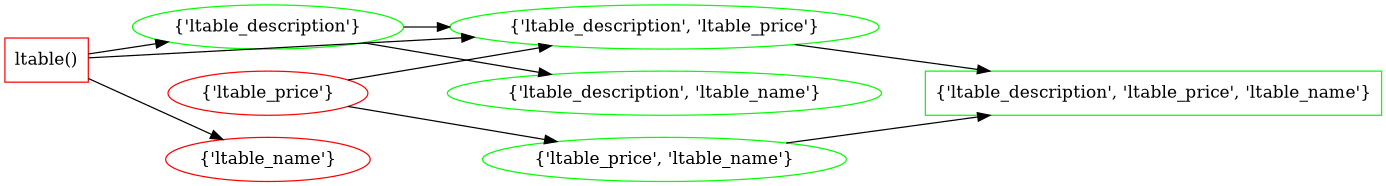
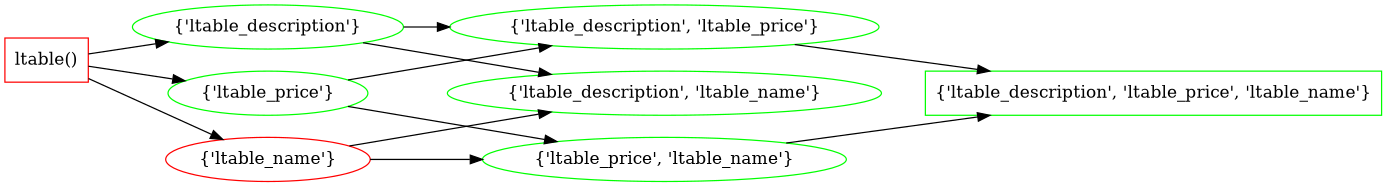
edge "ltable()" -> "{'ltable_description', 'ltable_price'}": now "ltable()" -> "{'ltable_price'}"
node "{'ltable_price'}": color red -> green
edge "{'ltable_name'}" -> "{'ltable_description', 'ltable_name'}": added
edge "{'ltable_name'}" -> "{'ltable_price', 'ltable_name'}": added
